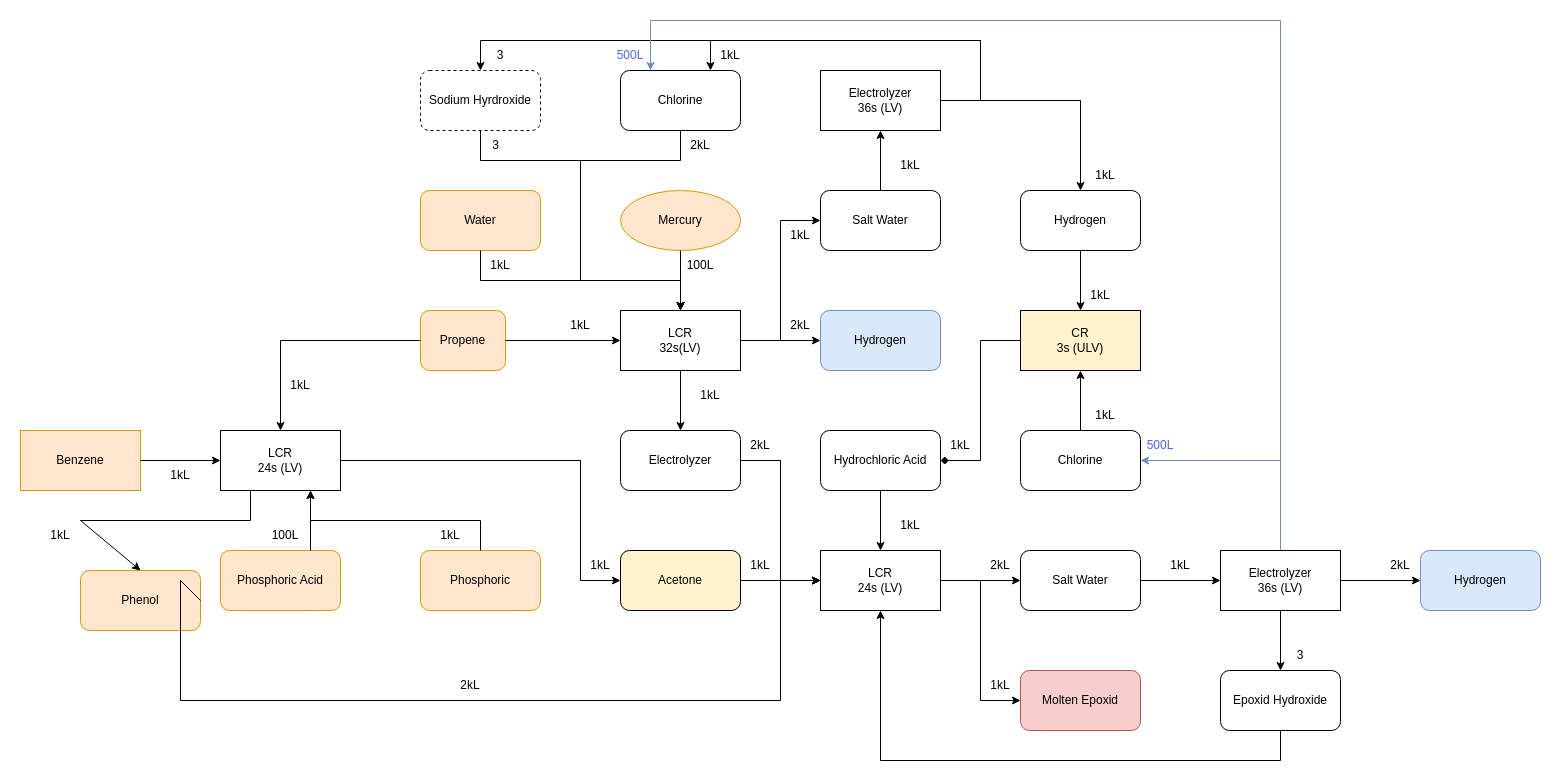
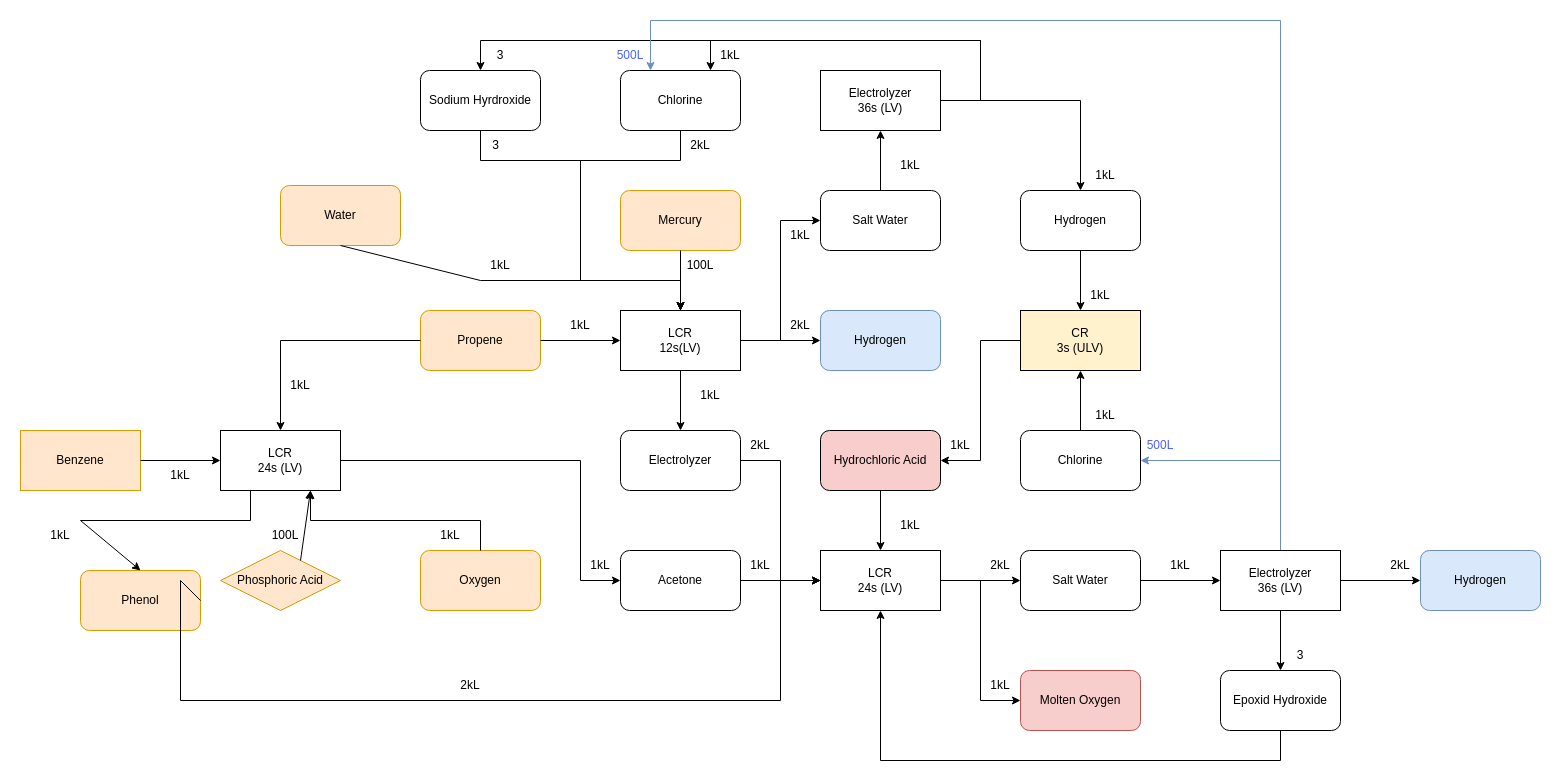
node "Sodium Hyrdroxide": style dashed -> solid
node "Water": moved (481, 221) -> (341, 216)
node "Mercury": shape ellipse -> rounded rectangle
node "Propene": size 85x60 -> 120x60
node "LCR 32s(LV)": label "LCR 32s(LV)" -> "LCR 12s(LV)"
node "Hydrochloric Acid": fillcolor #ffffff -> #f8cecc
edge "CR 3s (ULV)" -> "Hydrochloric Acid": arrowhead diamond -> classic
node "Phosphoric Acid": shape rounded rectangle -> diamond
node "Phosphoric": label "Phosphoric" -> "Oxygen"
node "Acetone": fillcolor #fff2cc -> #ffffff
node "Molten Epoxid": label "Molten Epoxid" -> "Molten Oxygen"
